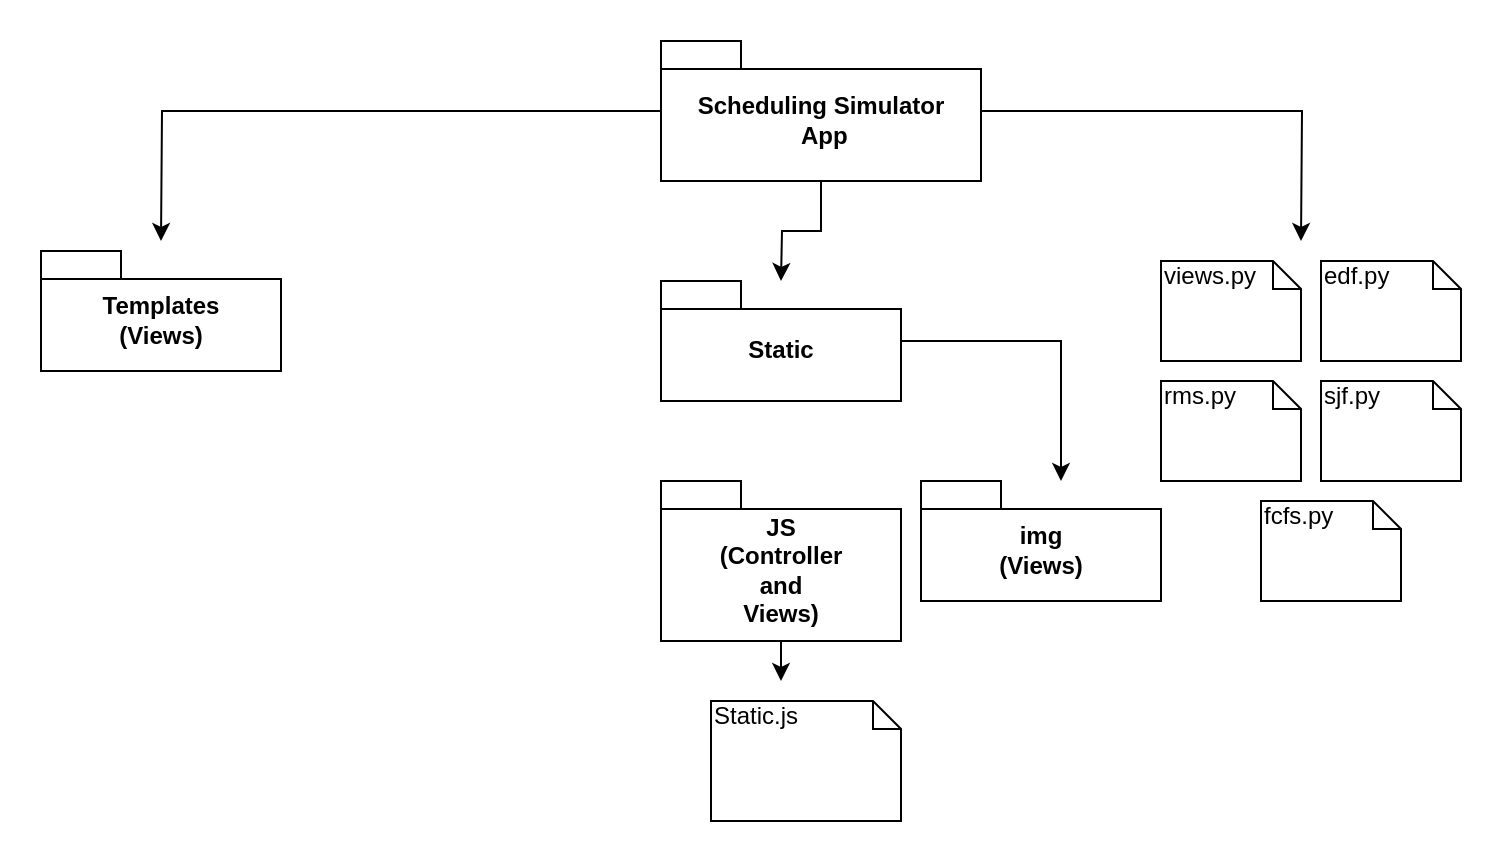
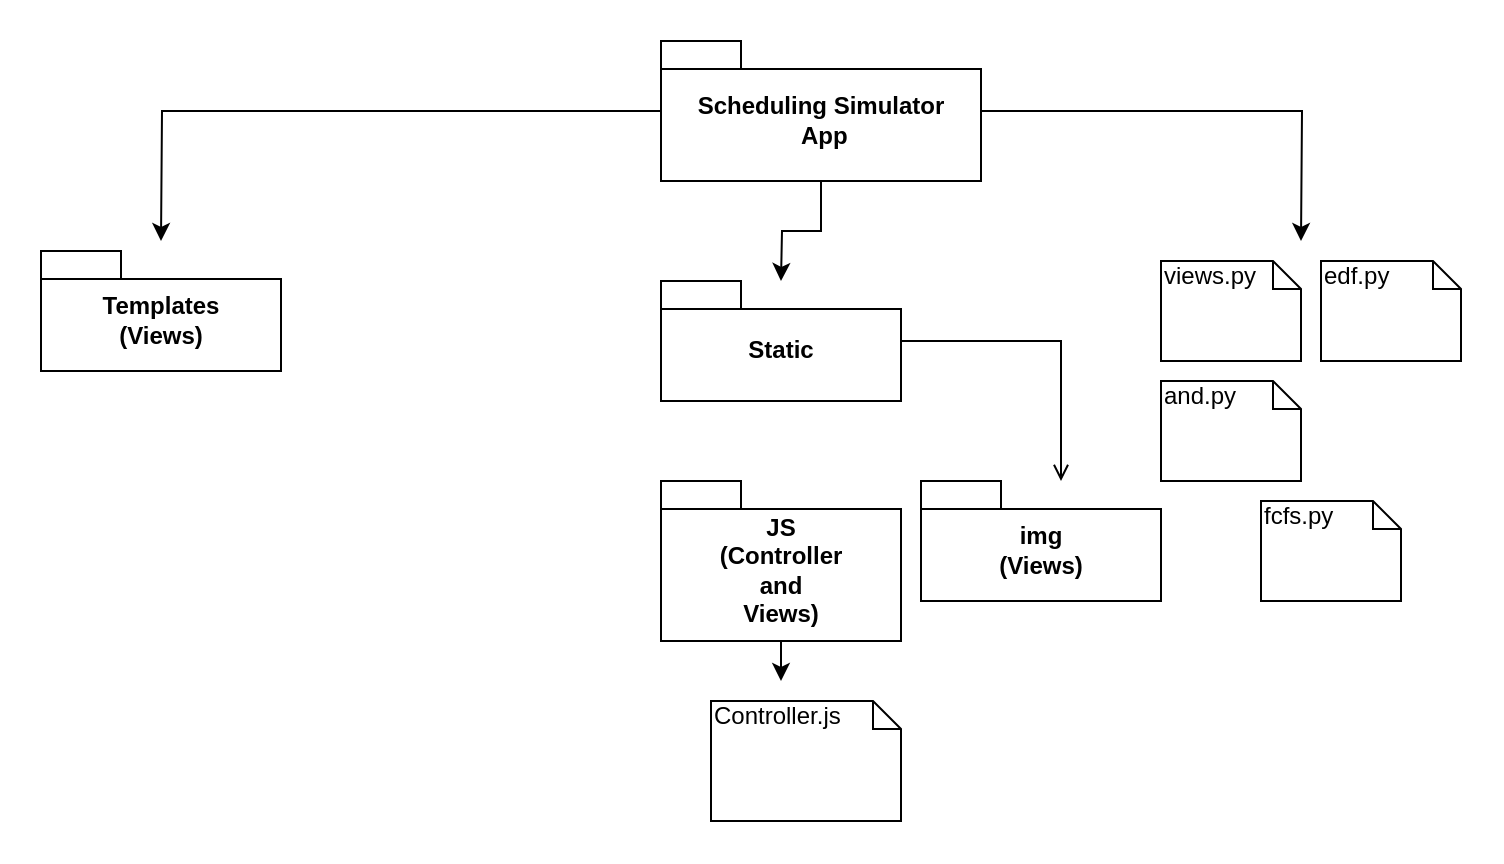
node "rms.py": label "rms.py" -> "and.py"
node "sjf.py": removed
edge "Static" -> "img (Views)": arrowhead classic -> open
node "Static.js": label "Static.js" -> "Controller.js"
